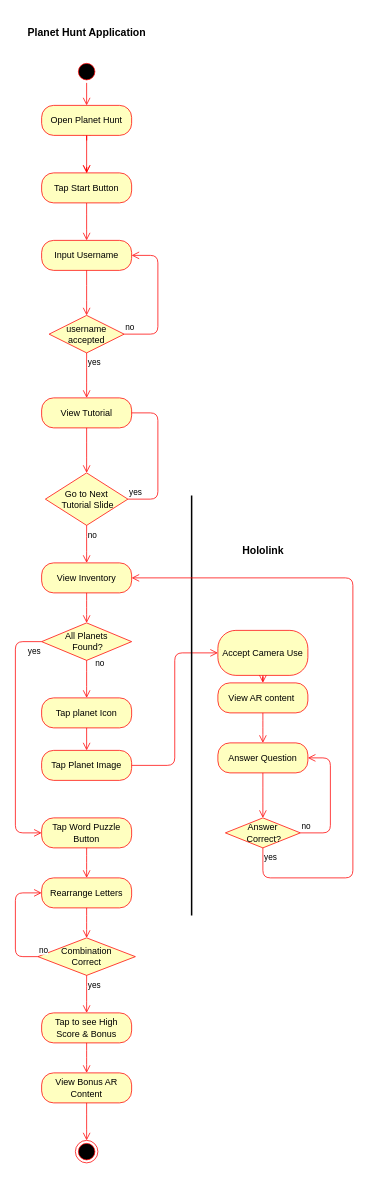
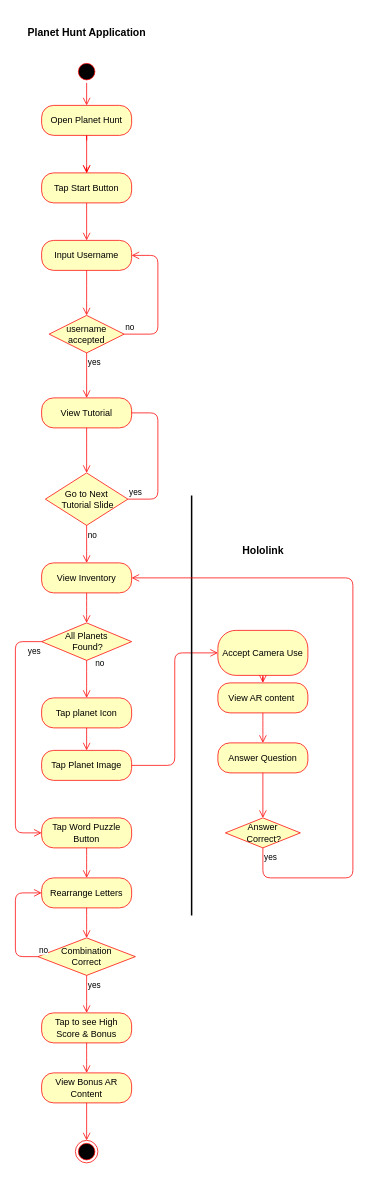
edge "Answer Correct?" -> "Answer Question": removed, label "no"
